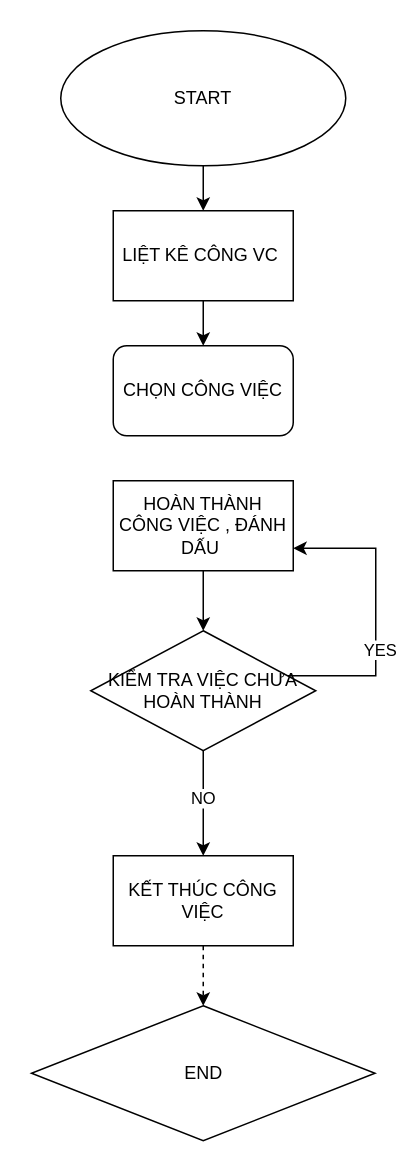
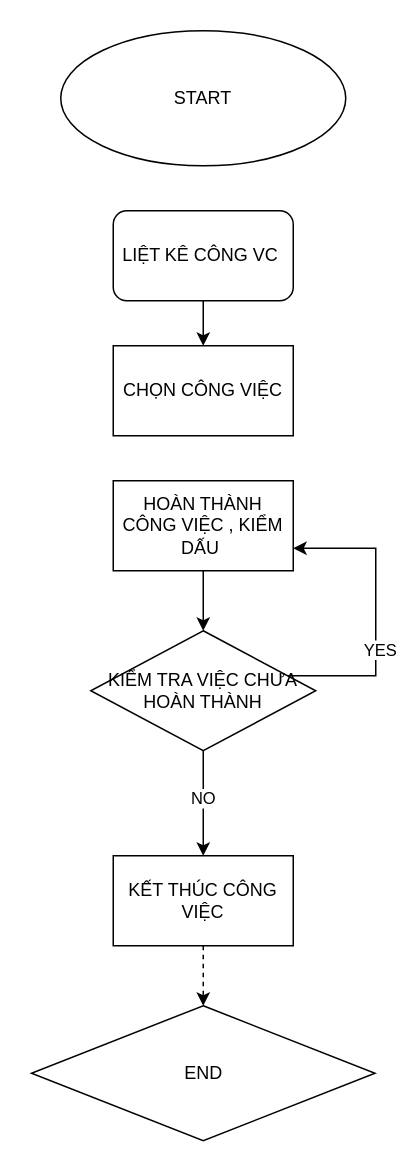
edge "START" -> "LIỆT KÊ CÔNG VC": removed
node "LIỆT KÊ CÔNG VC": shape rectangle -> rounded rectangle
node "CHỌN CÔNG VIỆC": shape rounded rectangle -> rectangle
node "HOÀN THÀNH CÔNG VIỆC , ĐÁNH DẤU": label "HOÀN THÀNH CÔNG VIỆC , ĐÁNH DẤU" -> "HOÀN THÀNH CÔNG VIỆC , KIỂM DẤU"
